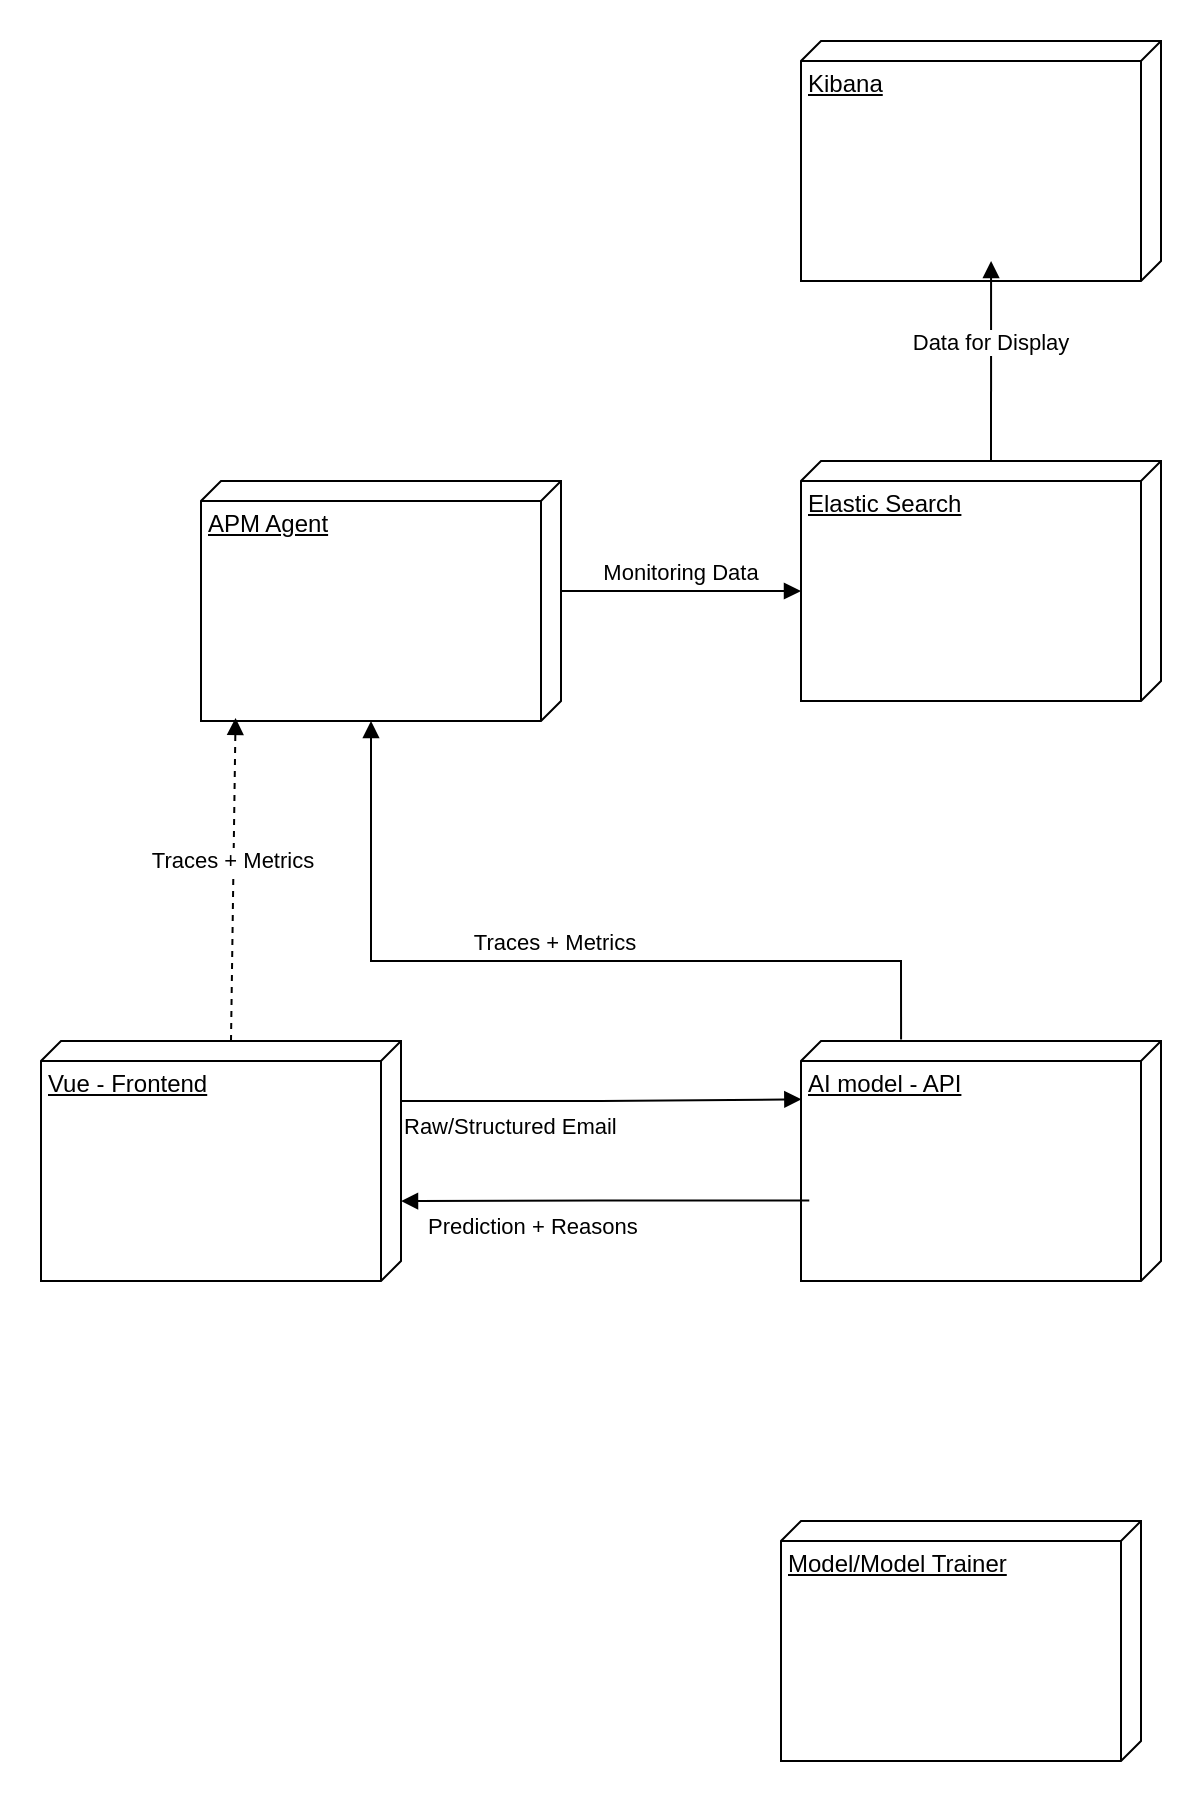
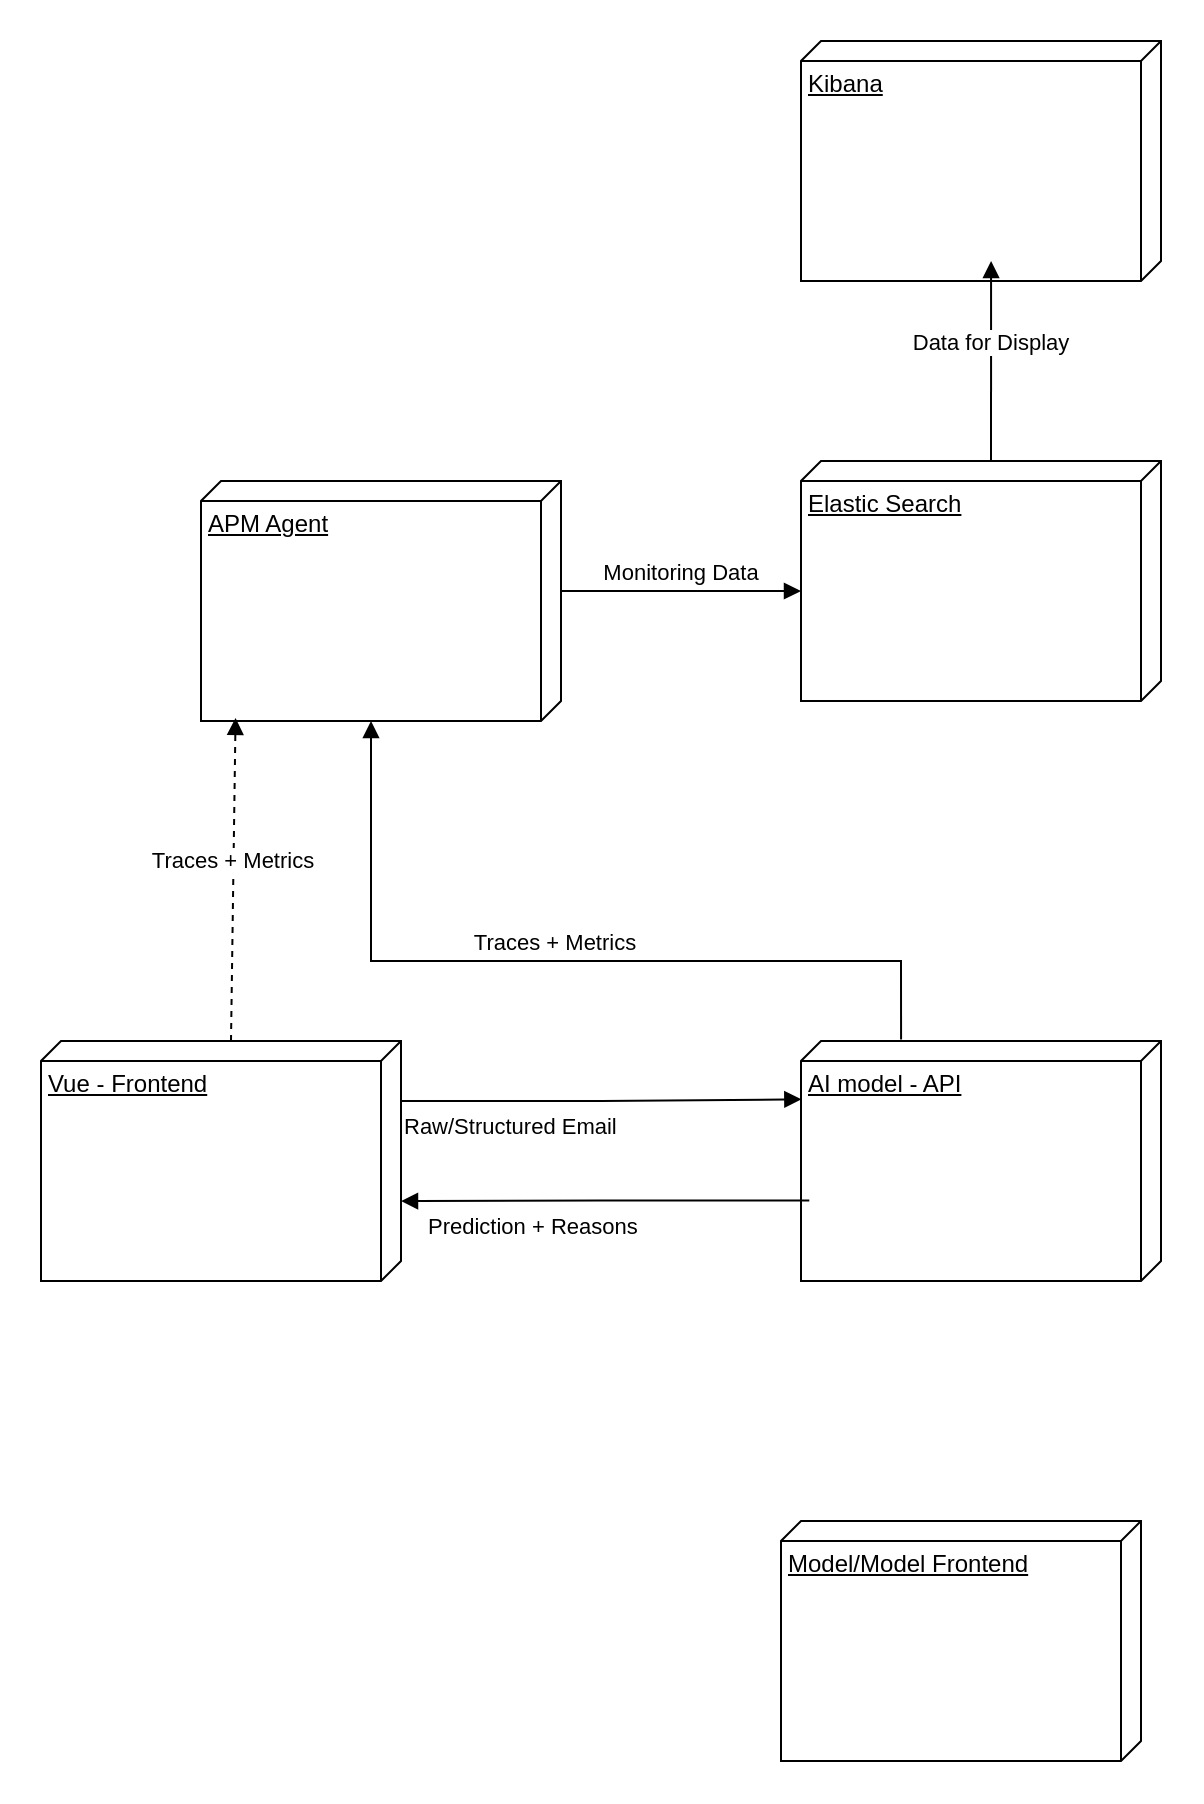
node "Model/Model Trainer": label "Model/Model Trainer" -> "Model/Model Frontend"
